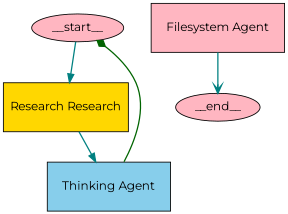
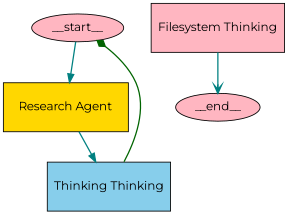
node "Filesystem Agent": label "Filesystem Agent" -> "Filesystem Thinking"
node "Research Research": label "Research Research" -> "Research Agent"
node "Thinking Agent": label "Thinking Agent" -> "Thinking Thinking"
